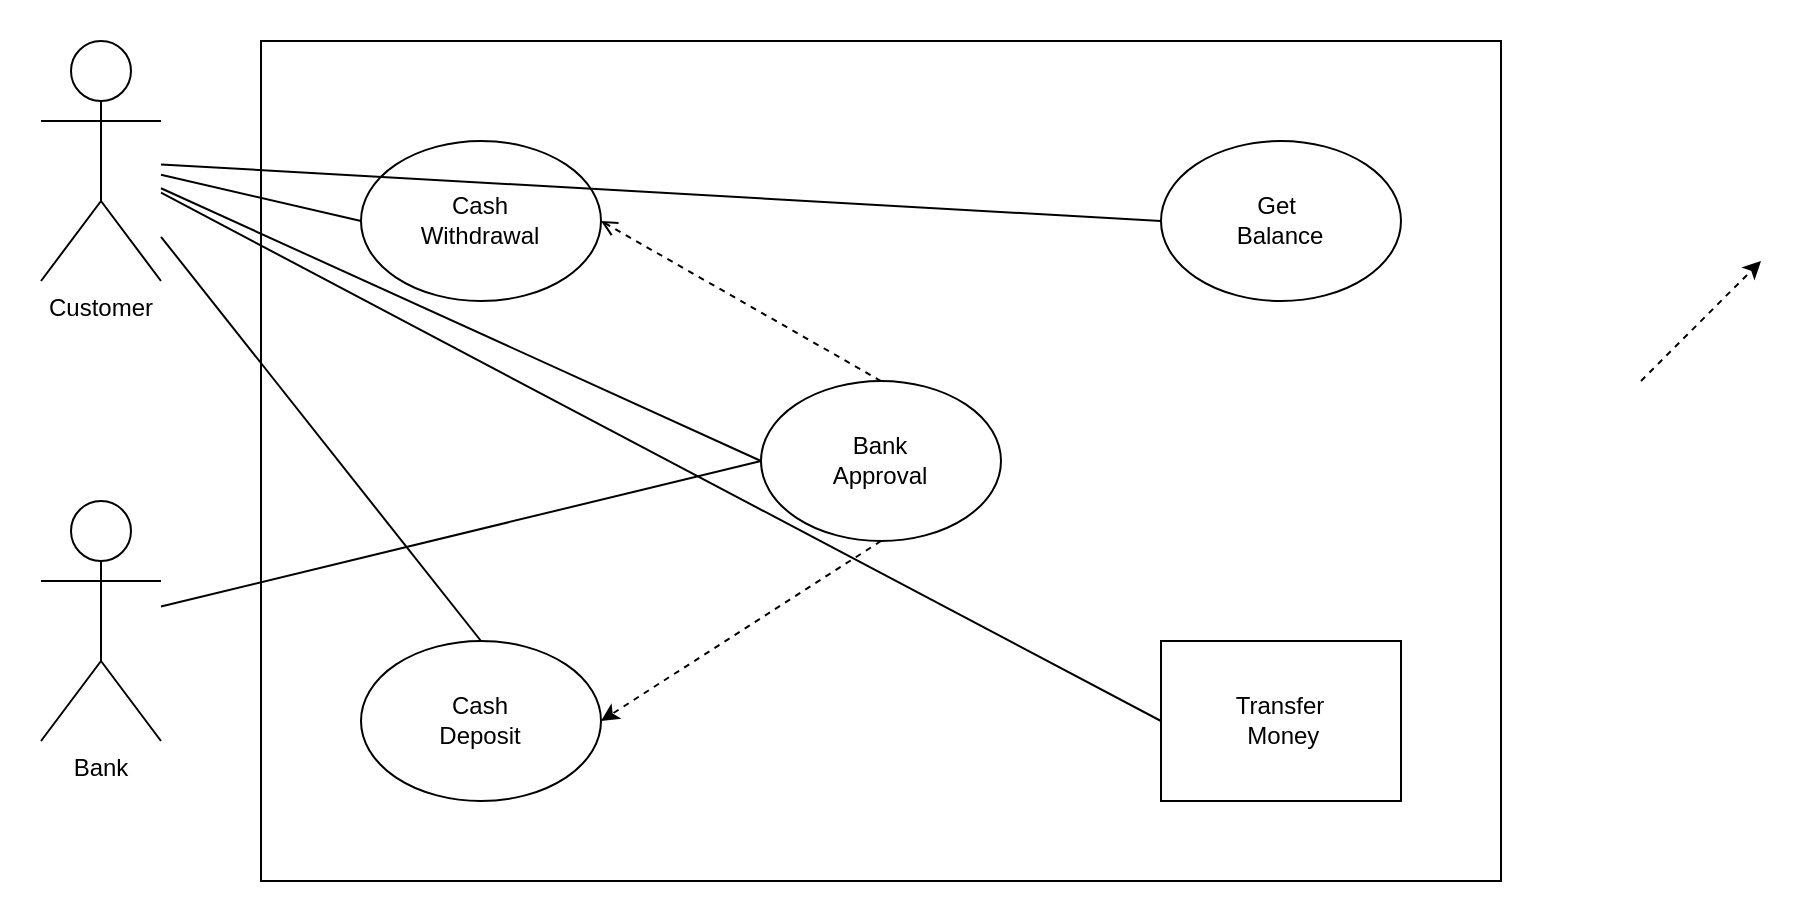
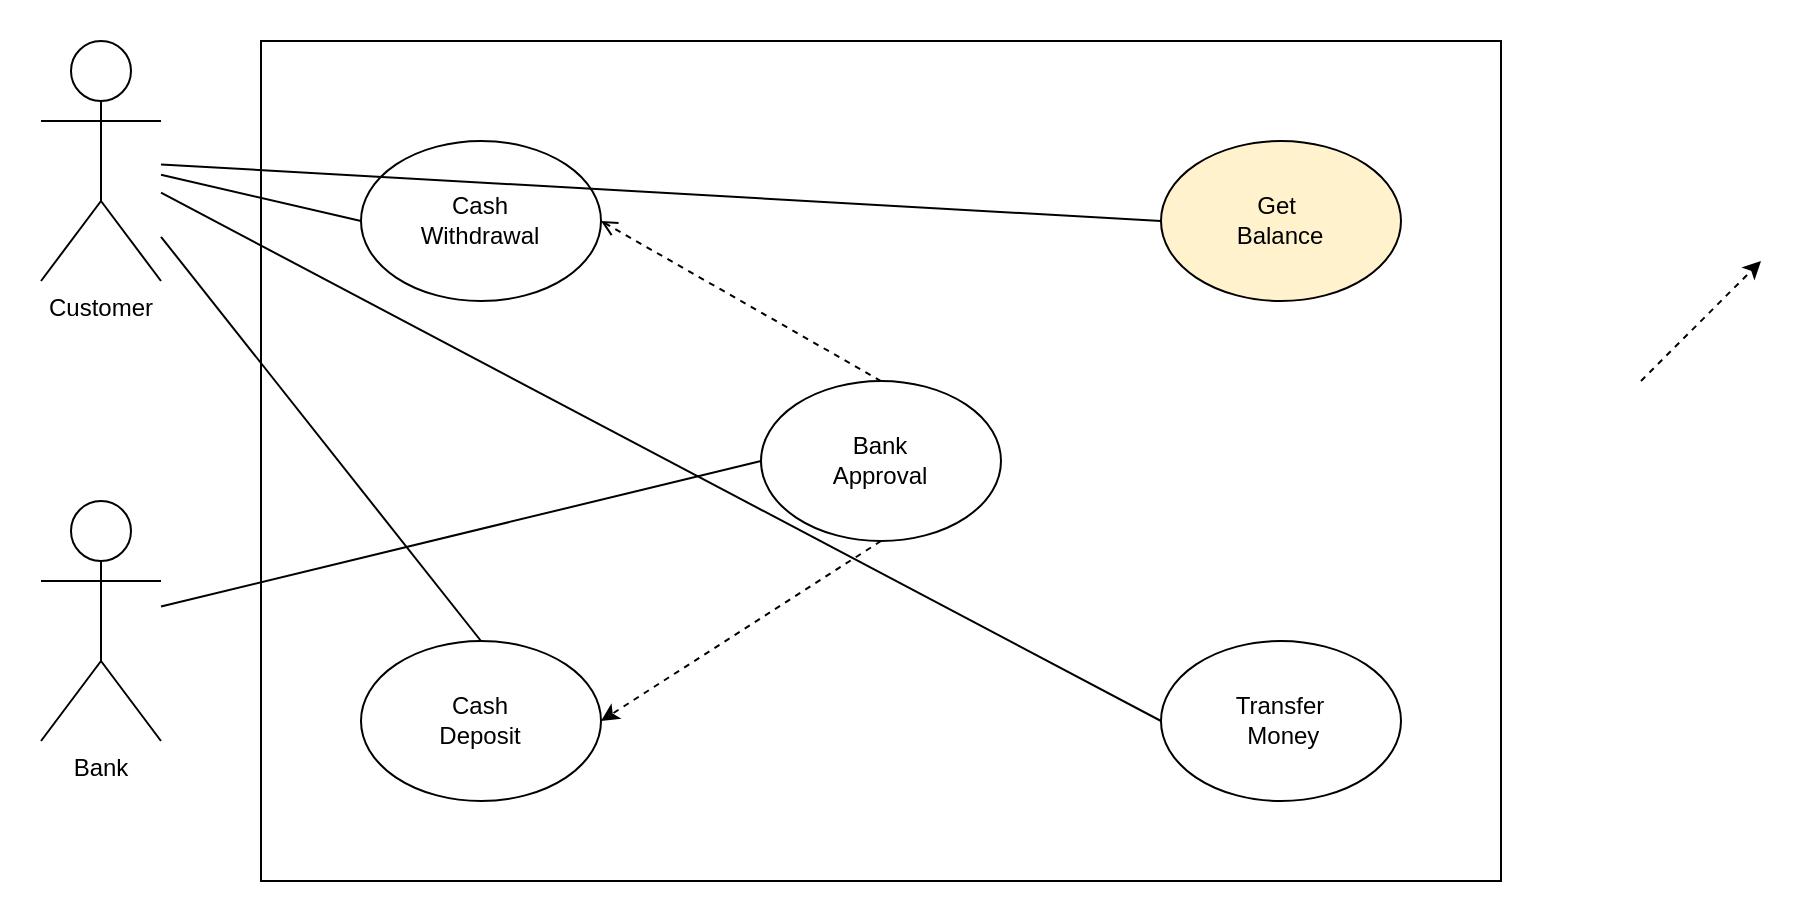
node "Get Balance": fillcolor #ffffff -> #fff2cc
edge "Customer" -- "Bank Approval": removed
node "Transfer Money": shape rectangle -> ellipse
